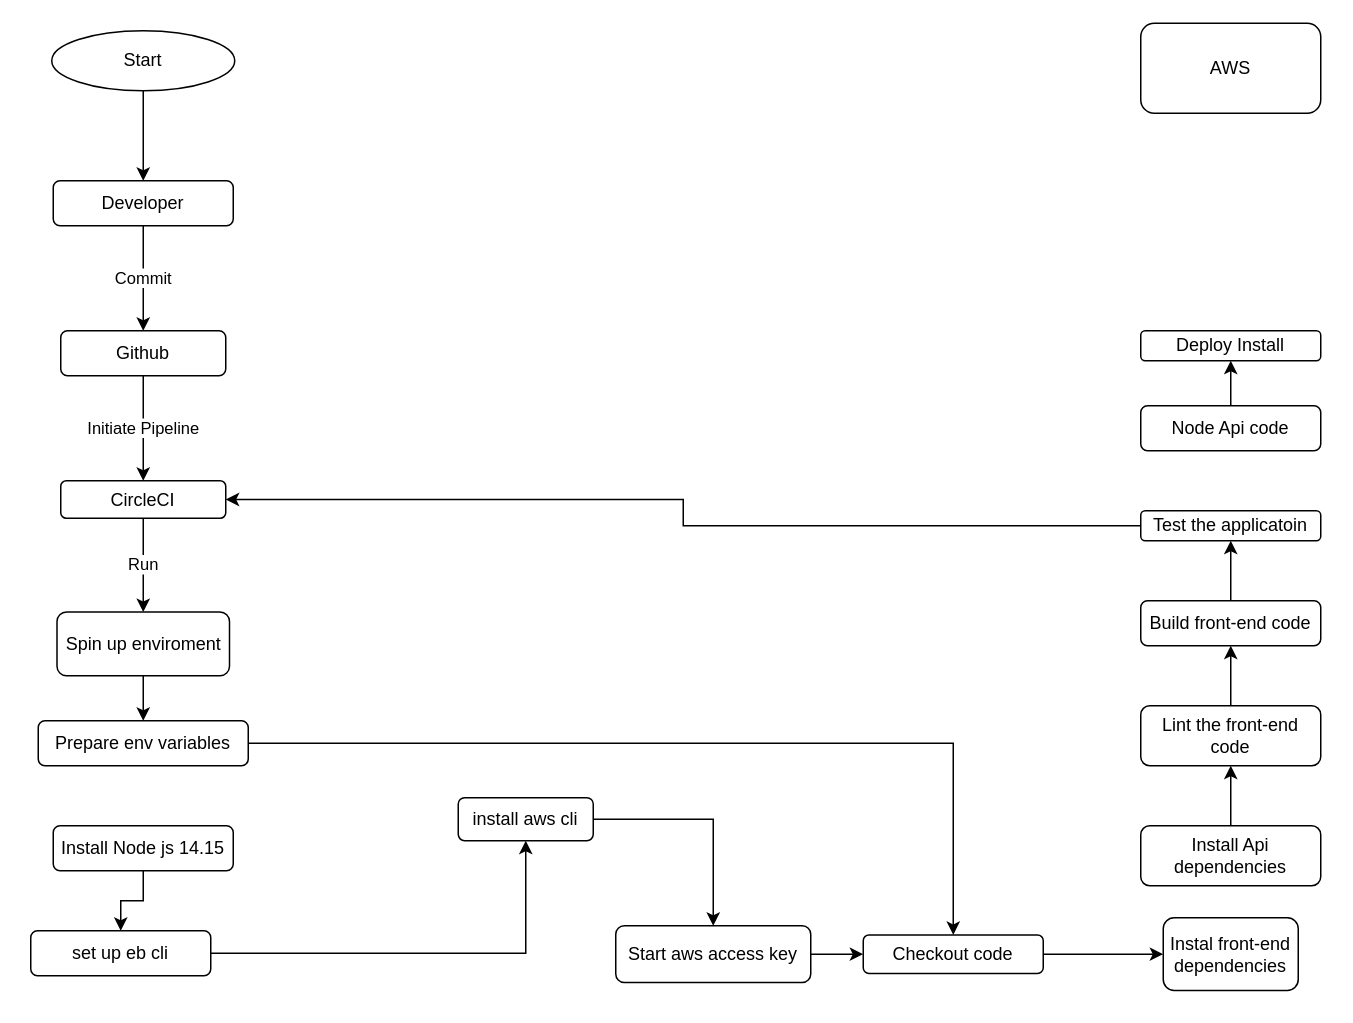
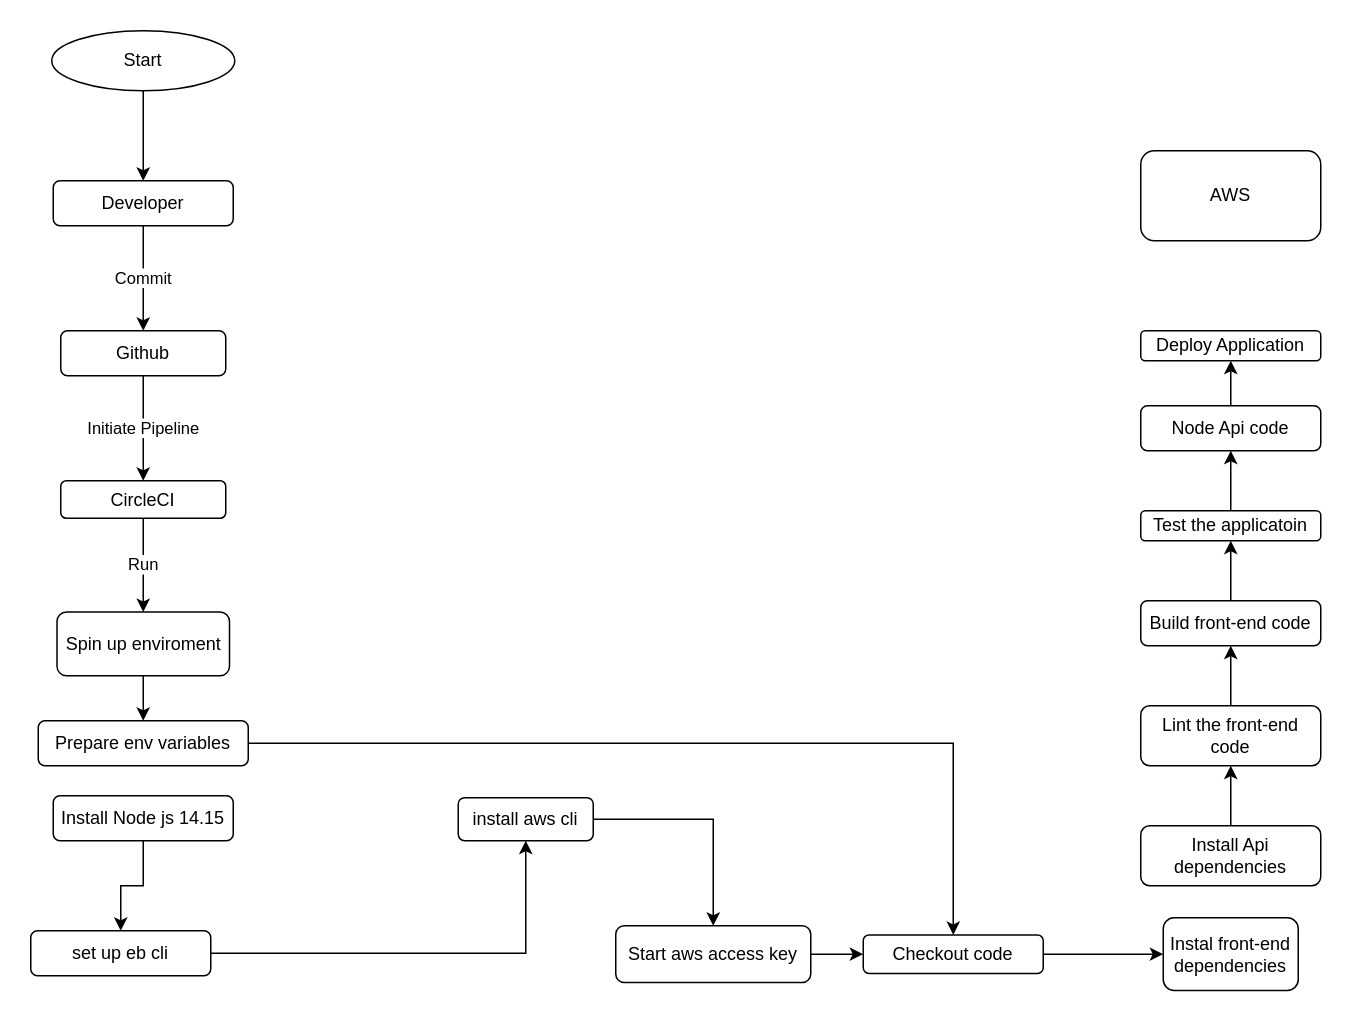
node "AWS": moved (1231, 68) -> (1231, 196)
node "Deploy Install": label "Deploy Install" -> "Deploy Application"
edge "Test the applicatoin" -> "CircleCI": now "Test the applicatoin" -> "Node Api code"
node "Install Node js 14.15": moved (143, 848) -> (143, 818)
